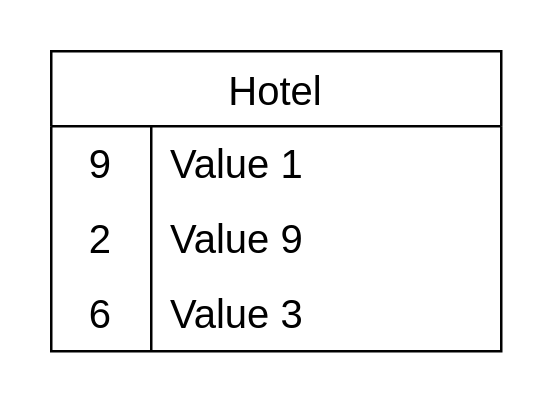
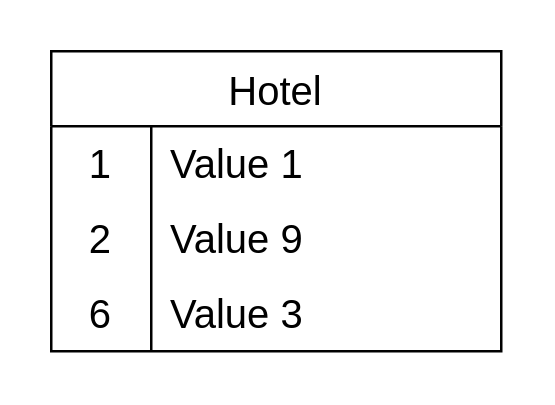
node "9": label "9" -> "1"
